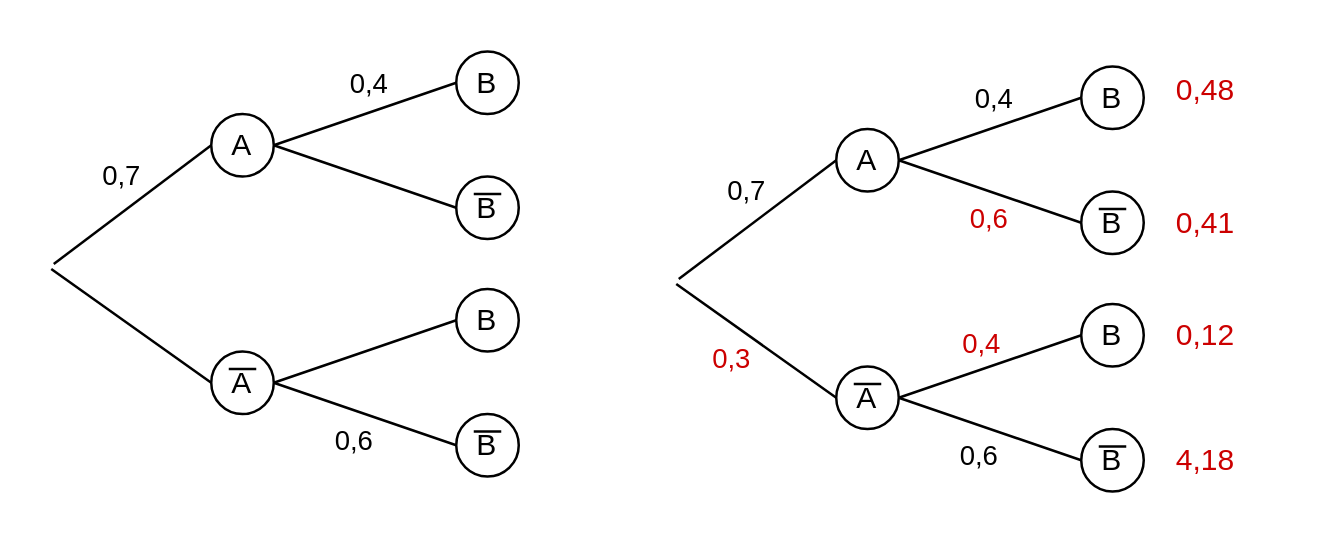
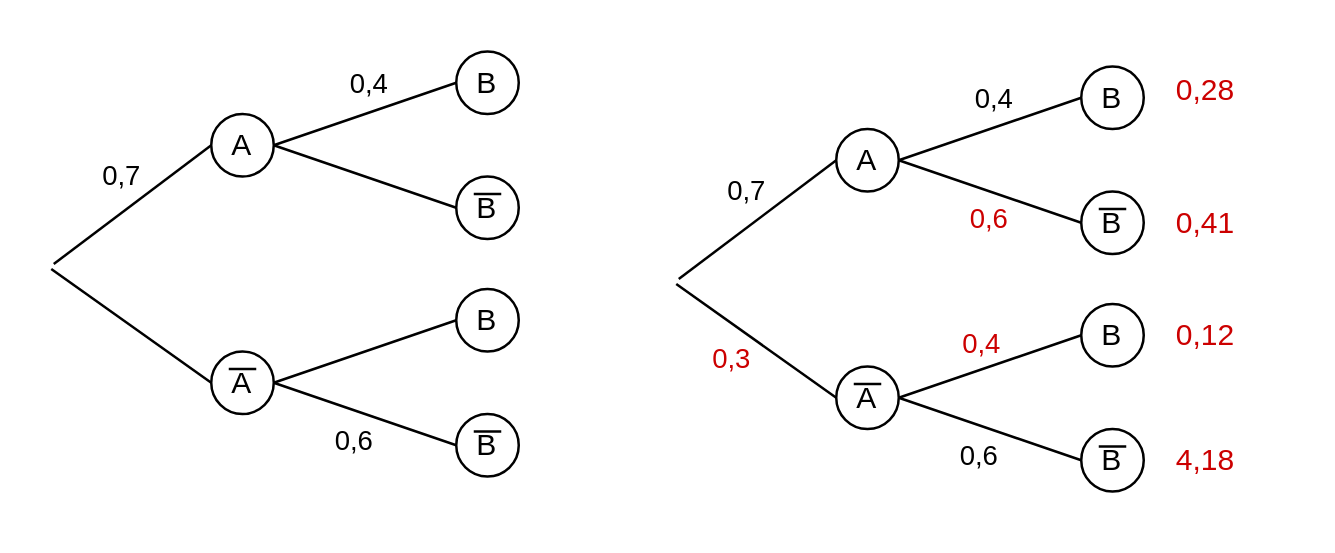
node "0,48": label "0,48" -> "0,28"
